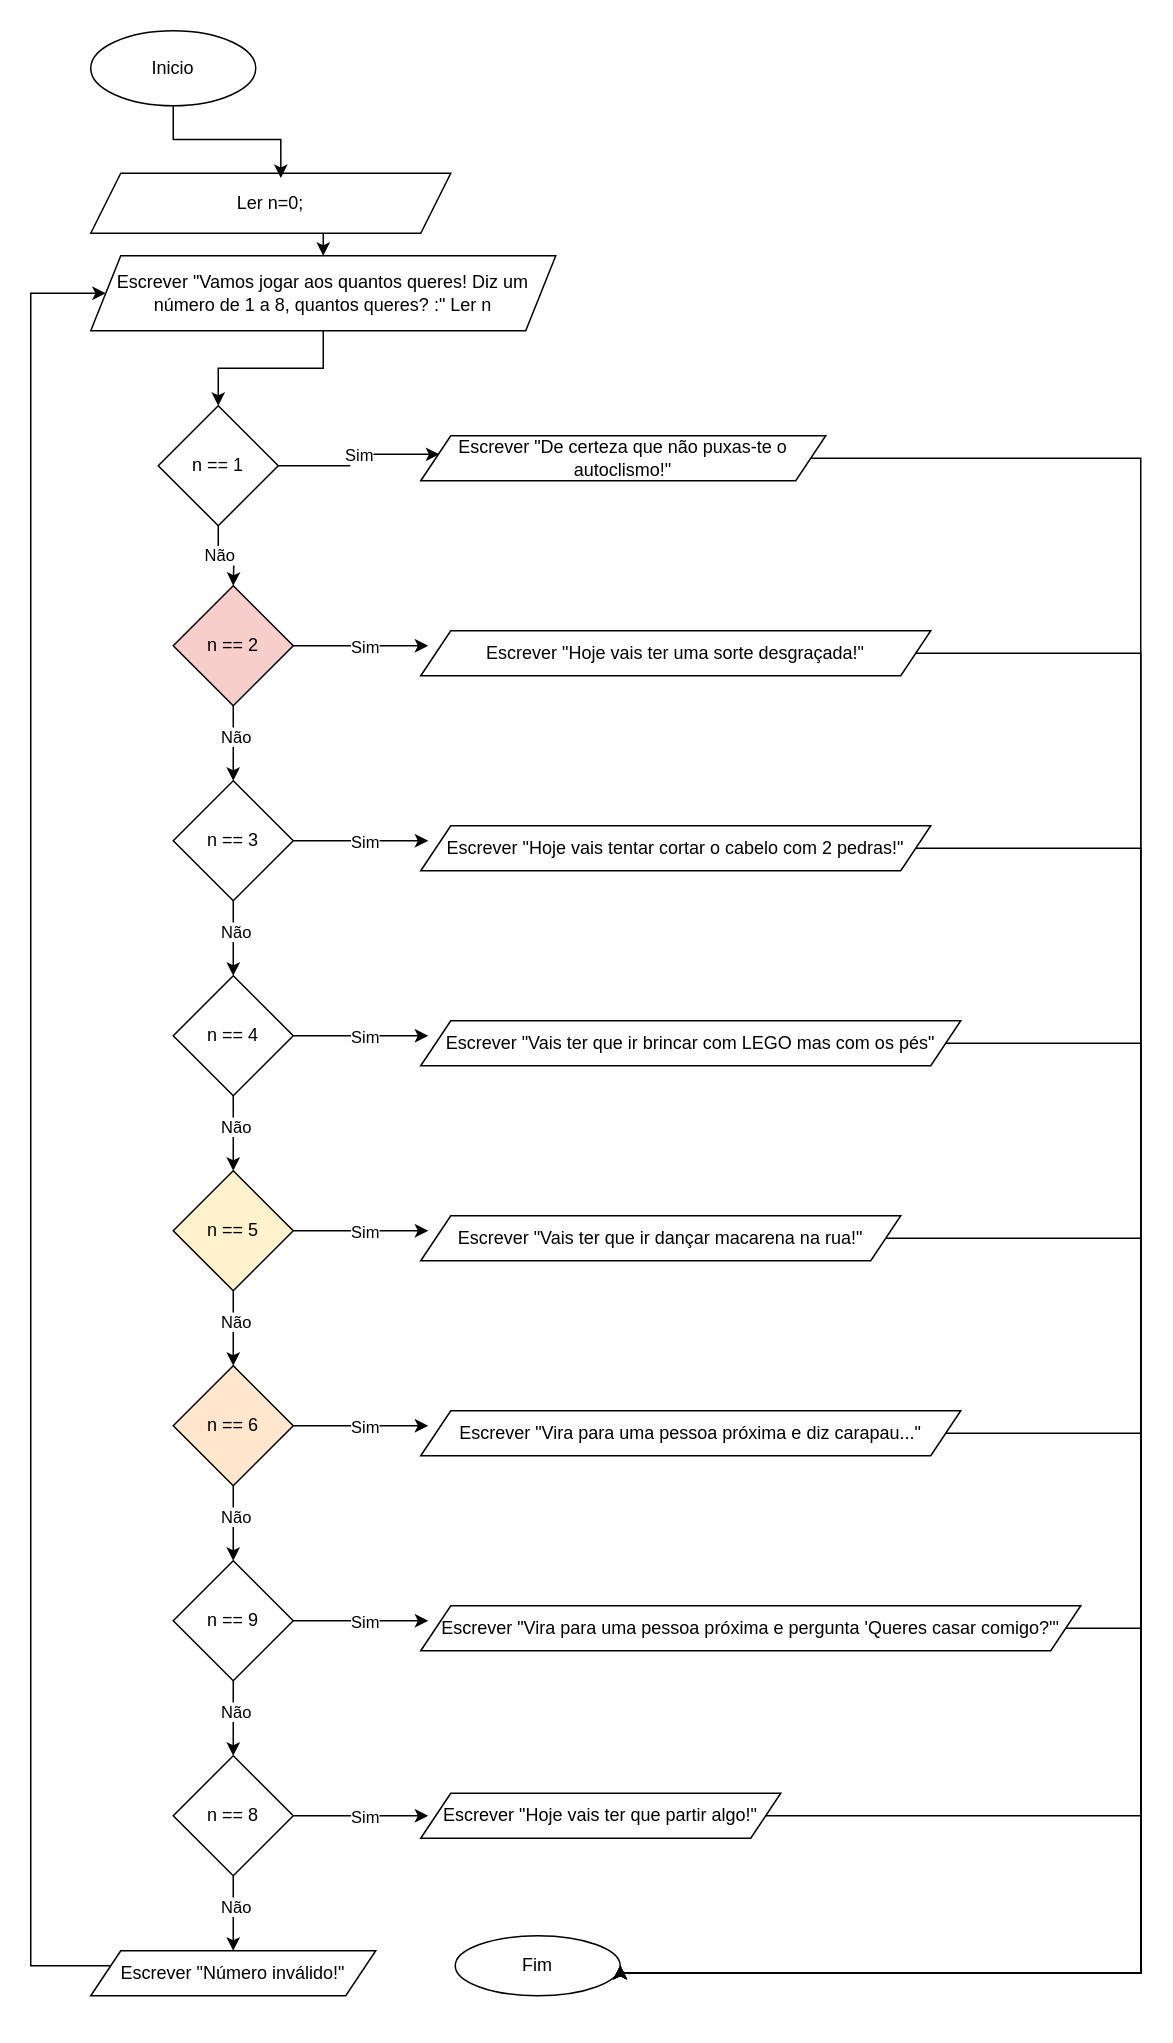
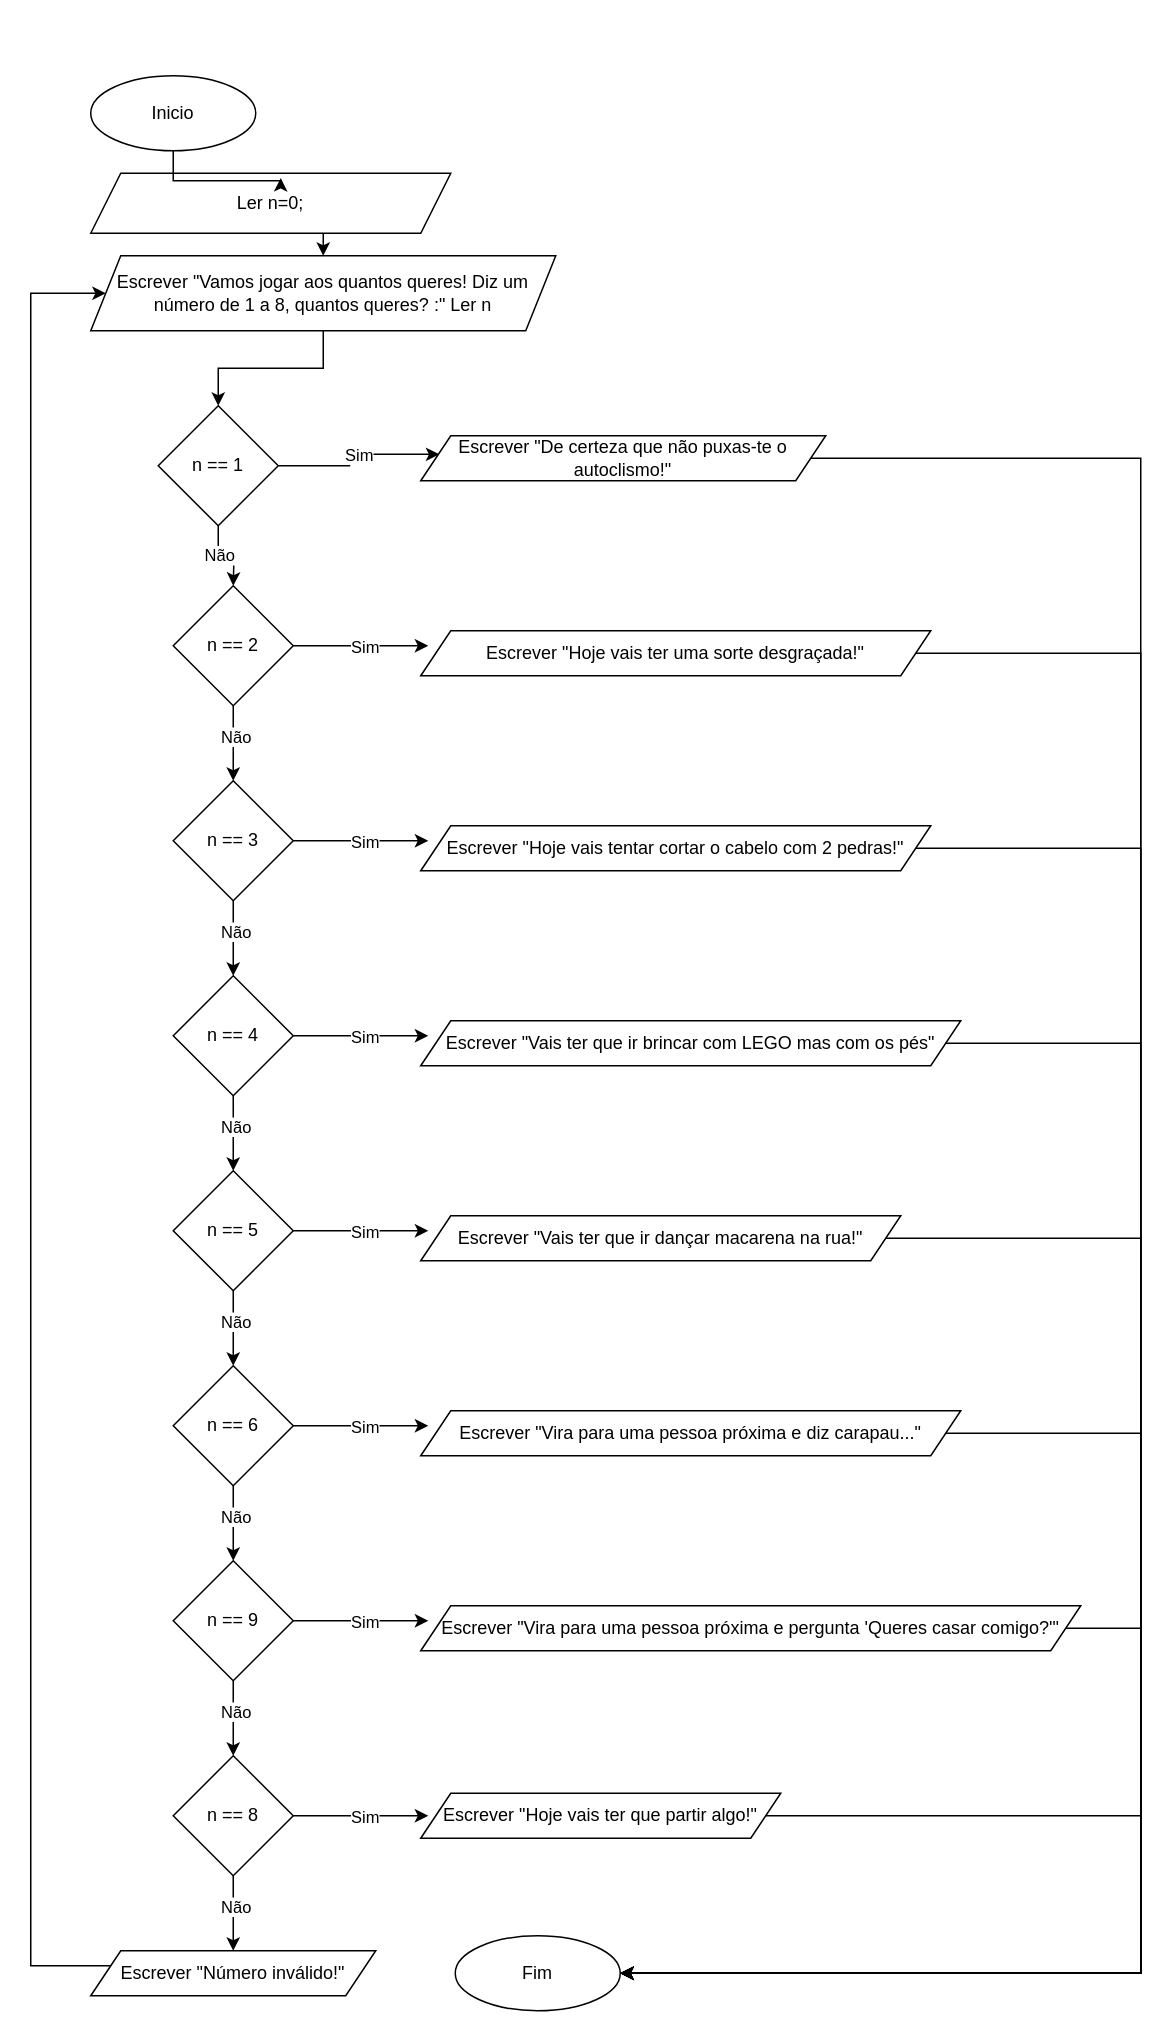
node "Inicio": moved (173, 68) -> (173, 113)
node "n == 2": fillcolor #f8cecc -> #ffffff
node "n == 5": fillcolor #fff2cc -> #ffffff
node "n == 6": fillcolor #ffe6cc -> #ffffff
node "Fim": size 165x60 -> 165x75
